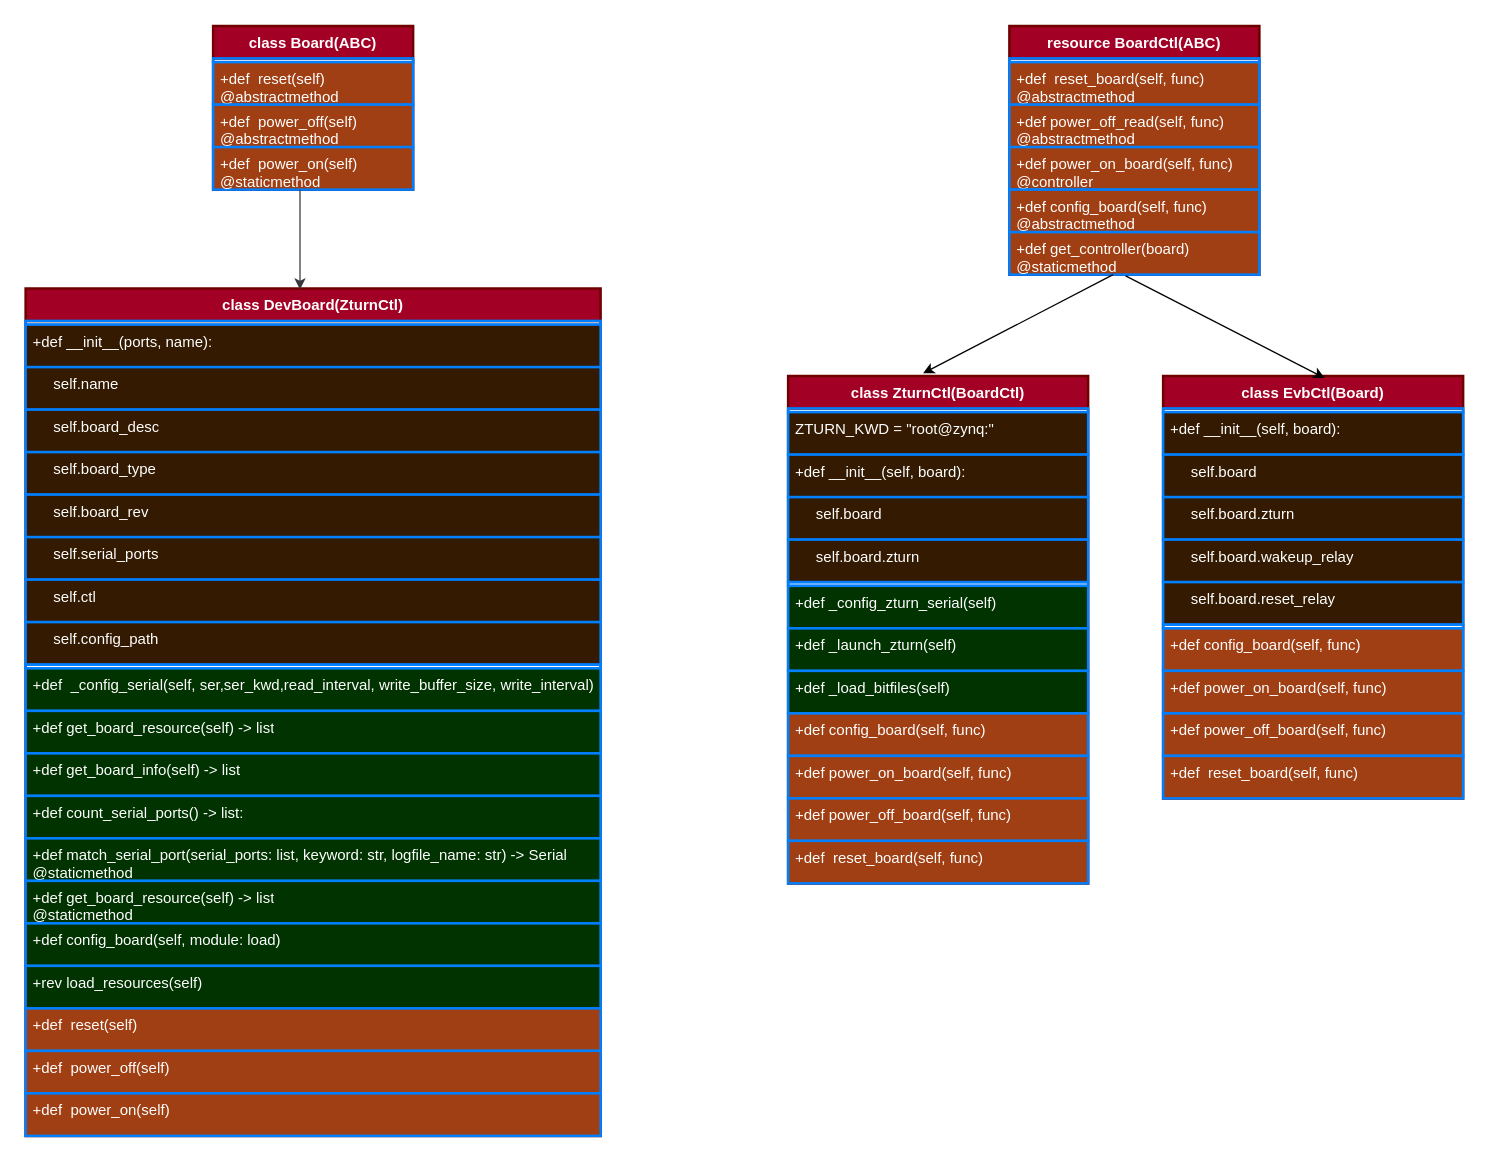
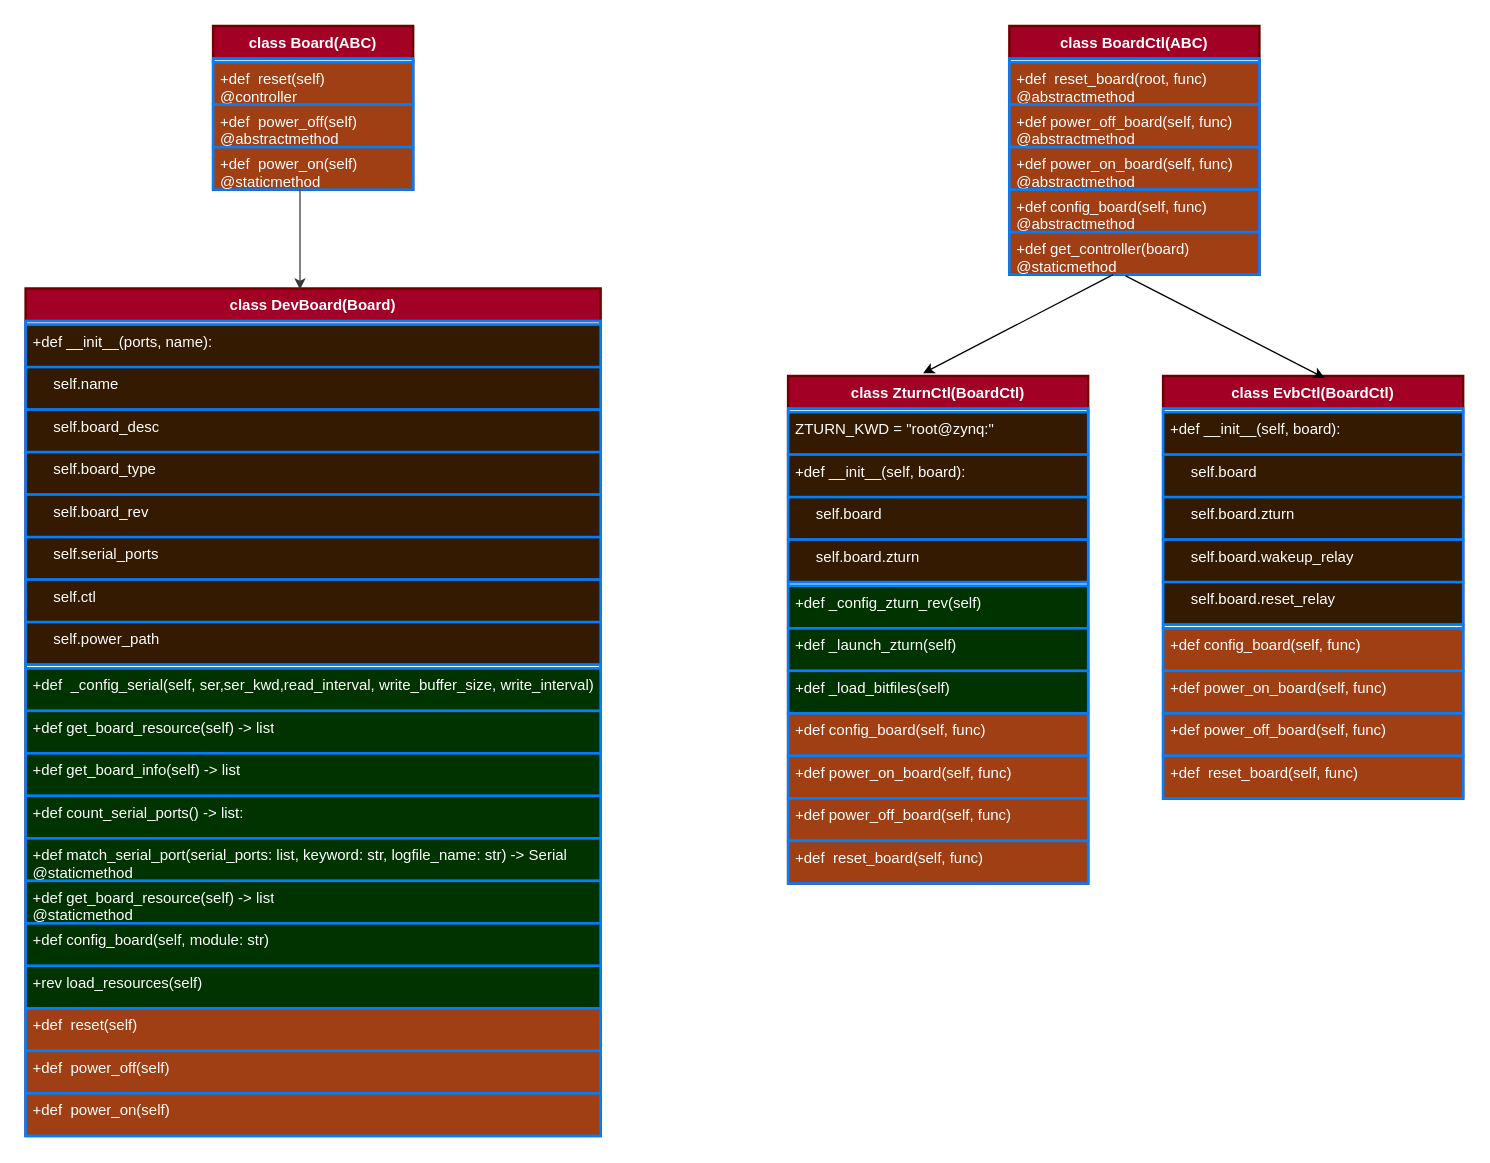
node "resource BoardCtl(ABC)": label "resource BoardCtl(ABC)" -> "class BoardCtl(ABC)"
node "+def reset(self) @abstractmethod": label "+def reset(self) @abstractmethod" -> "+def reset(self) @controller"
node "+def reset_board(self, func) @abstractmethod": label "+def reset_board(self, func) @abstractmethod" -> "+def reset_board(root, func) @abstractmethod"
node "+def power_off_read(self, func) @abstractmethod": label "+def power_off_read(self, func) @abstractmethod" -> "+def power_off_board(self, func) @abstractmethod"
node "+def power_on_board(self, func) @controller": label "+def power_on_board(self, func) @controller" -> "+def power_on_board(self, func) @abstractmethod"
node "class DevBoard(ZturnCtl)": label "class DevBoard(ZturnCtl)" -> "class DevBoard(Board)"
node "class EvbCtl(Board)": label "class EvbCtl(Board)" -> "class EvbCtl(BoardCtl)"
node "+def _config_zturn_serial(self)": label "+def _config_zturn_serial(self)" -> "+def _config_zturn_rev(self)"
node "self.config_path": label "self.config_path" -> "self.power_path"
node "+def config_board(self, module: load)": label "+def config_board(self, module: load)" -> "+def config_board(self, module: str)"
